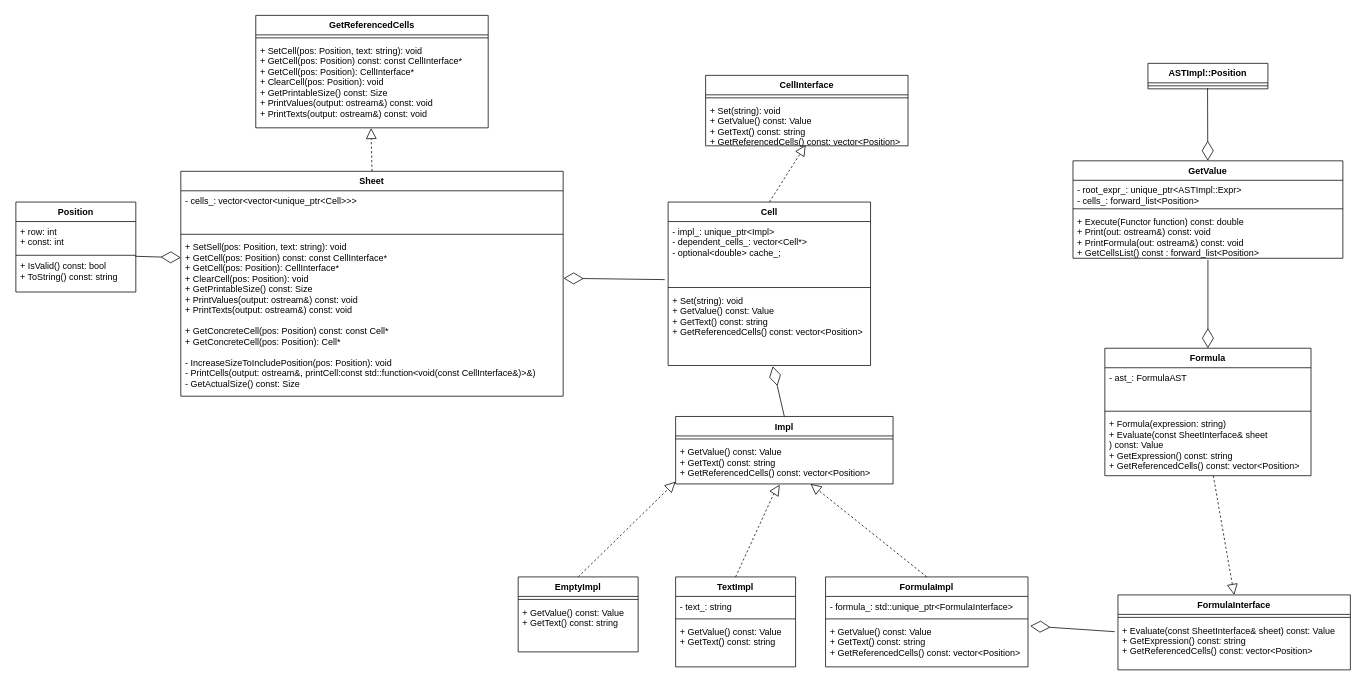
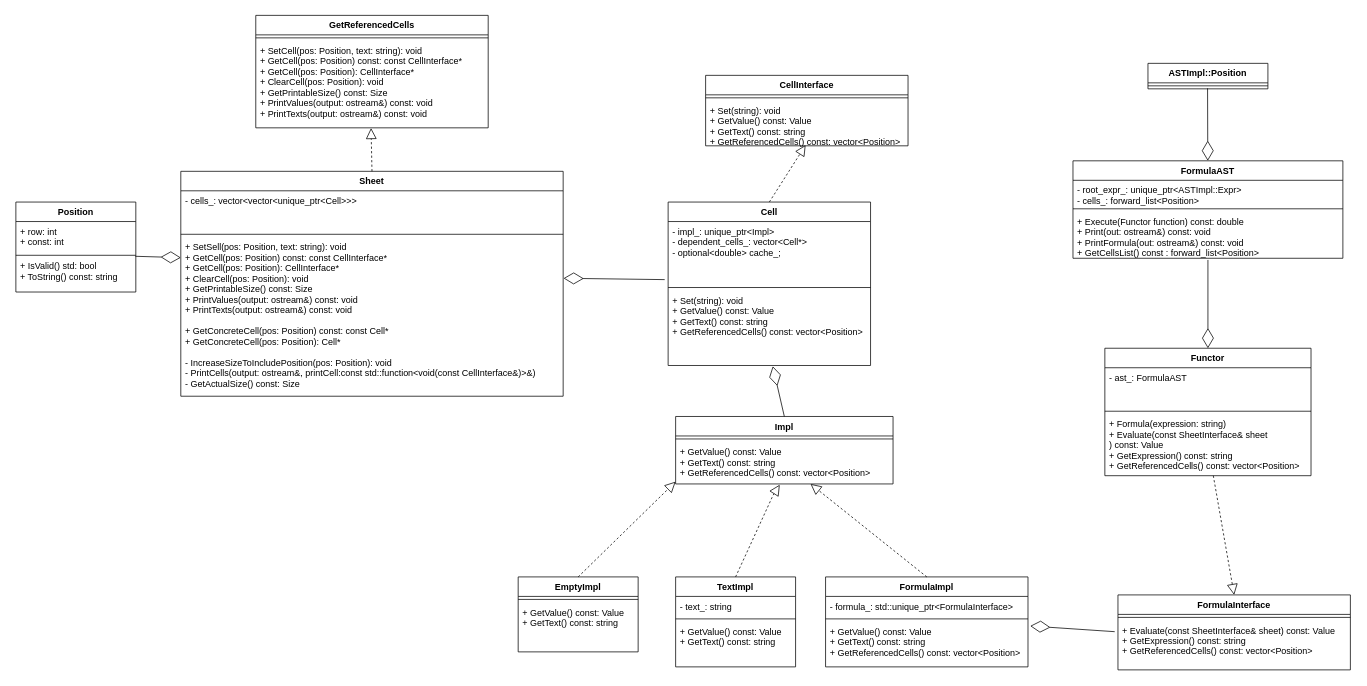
node "GetValue": label "GetValue" -> "FormulaAST"
node "+ IsValid() const: bool + ToString() const: string": label "+ IsValid() const: bool + ToString() const: string" -> "+ IsValid() std: bool + ToString() const: string"
node "Formula": label "Formula" -> "Functor"
